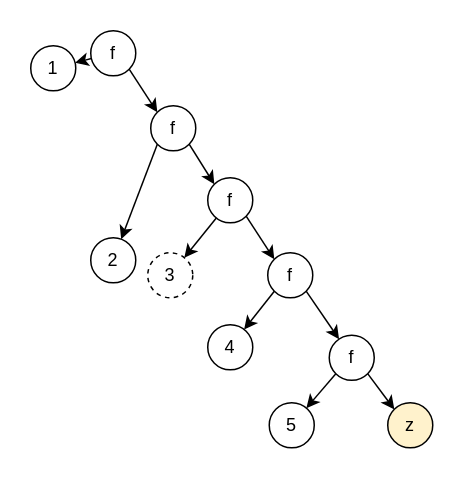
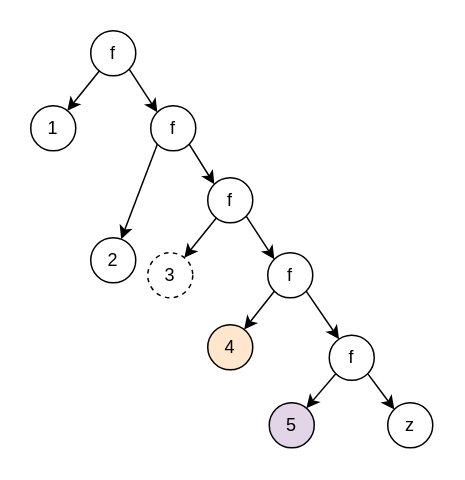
node "1": moved (53, 68) -> (53, 128)
node "4": fillcolor #ffffff -> #ffe6cc
node "5": fillcolor #ffffff -> #e1d5e7
node "z": fillcolor #fff2cc -> #ffffff
